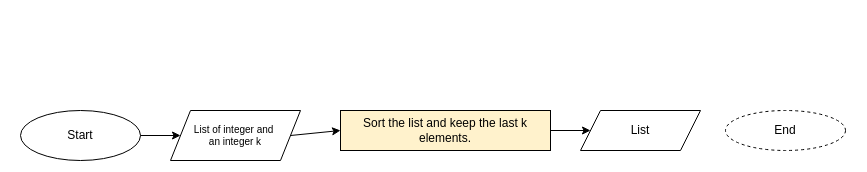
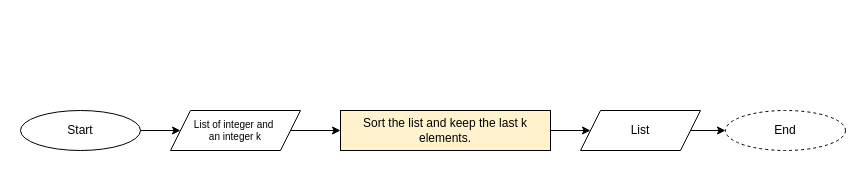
edge "List" -> "End": added
node "Start": size 120x50 -> 120x40
node "List of integer and an integer k": size 130x50 -> 130x40
